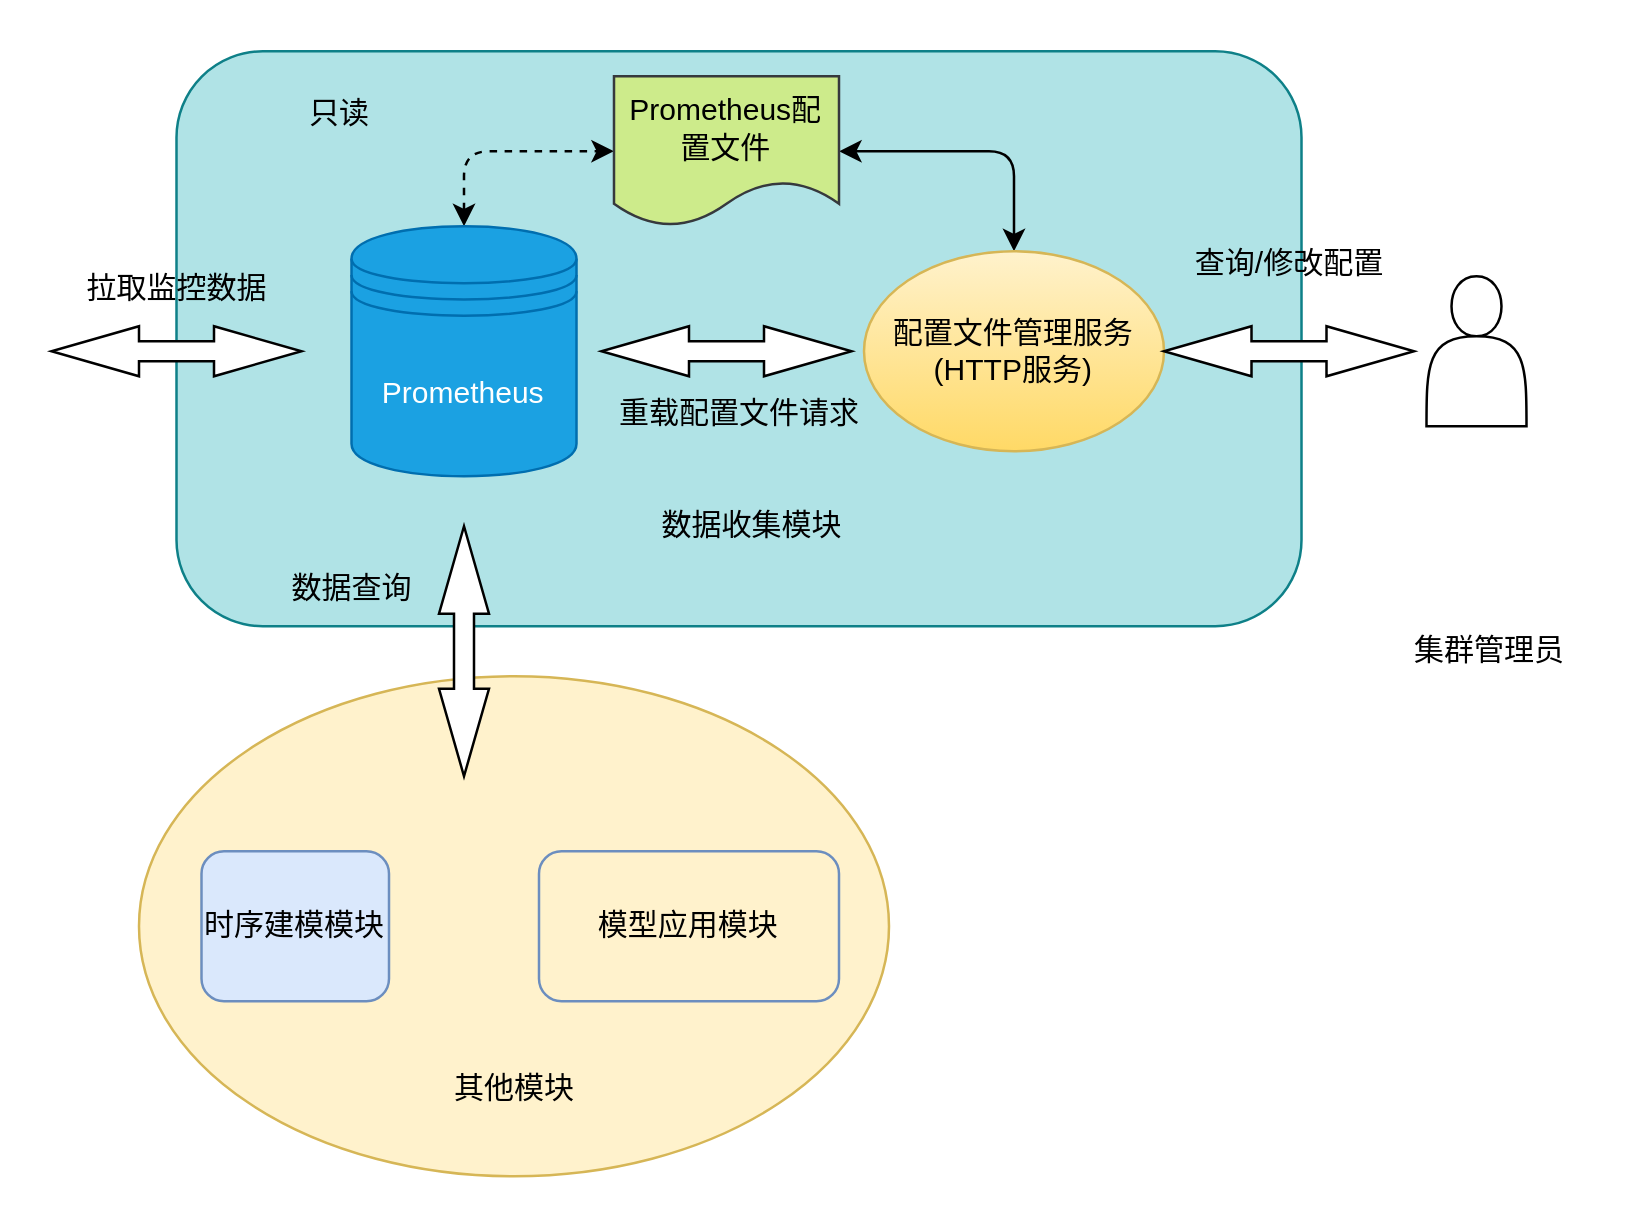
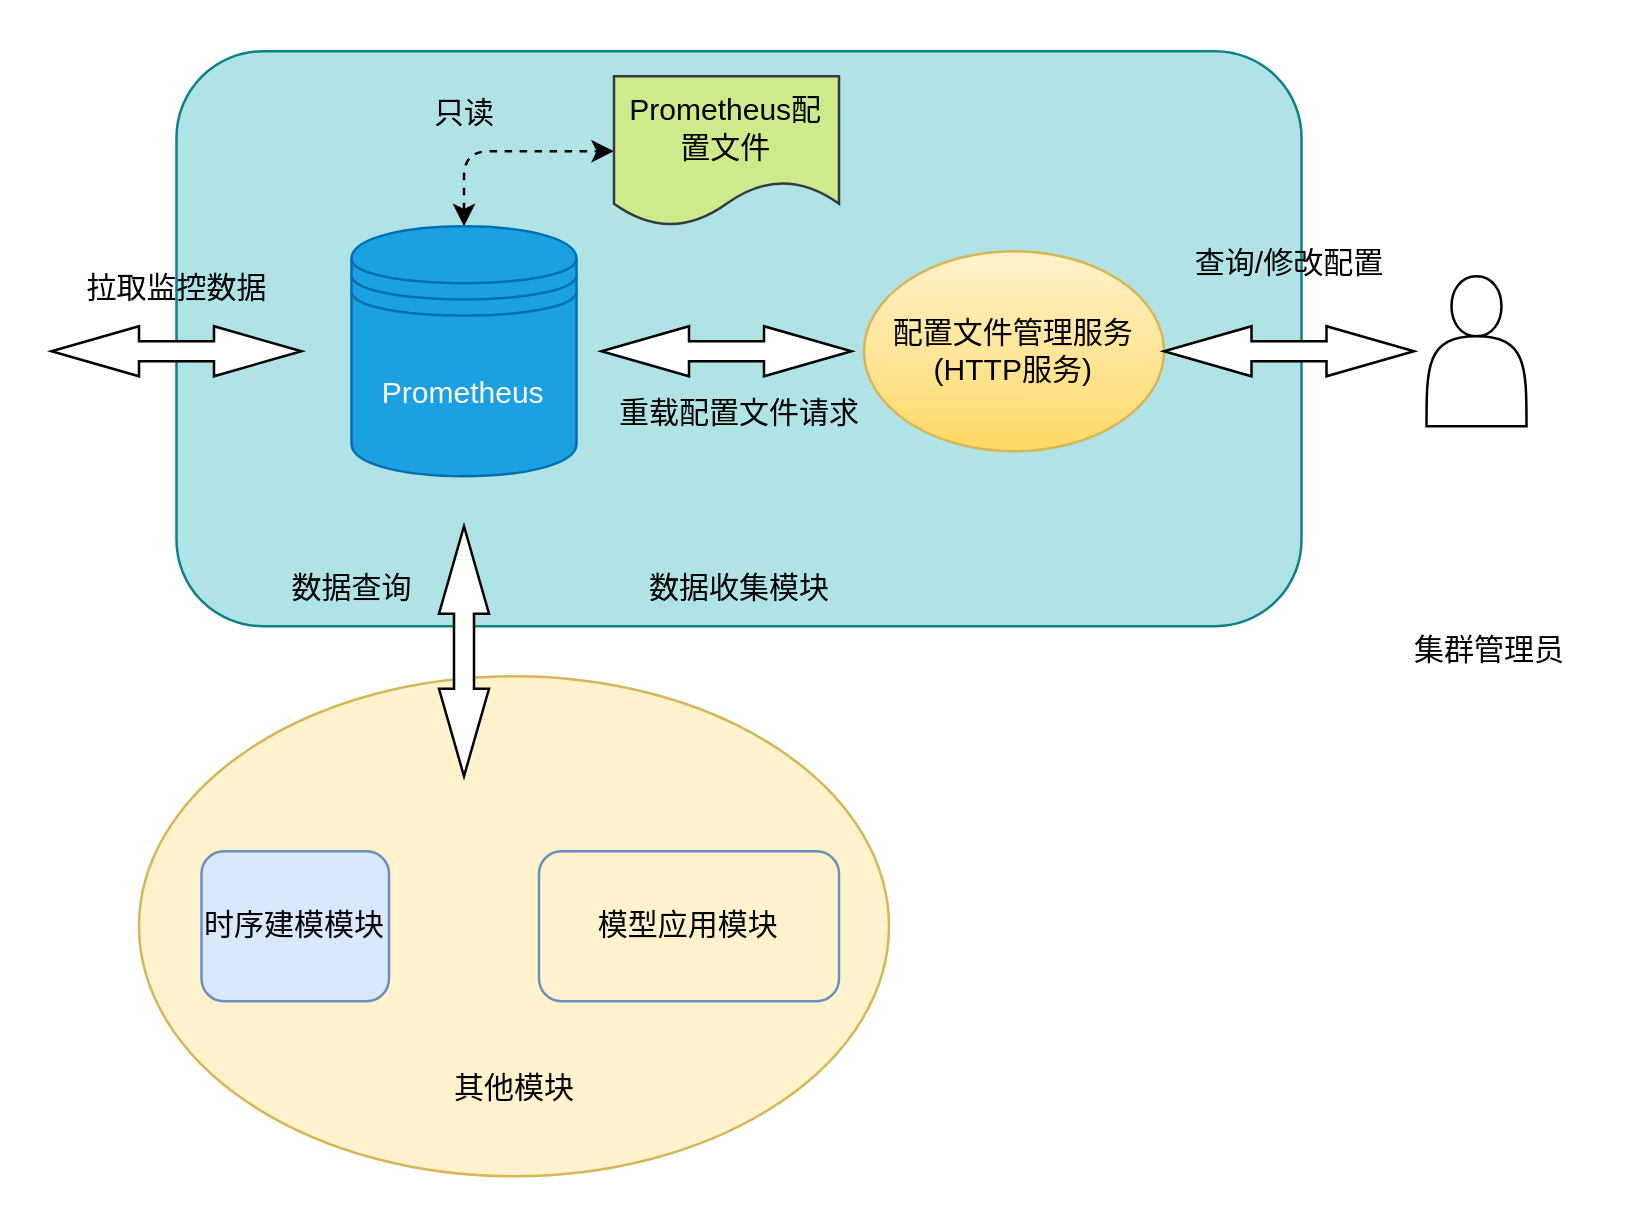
node "只读": moved (339, 114) -> (464, 114)
edge "Prometheus配置文件" -- "配置文件管理服务(HTTP服务)": removed
node "数据收集模块": moved (751, 526) -> (739, 589)
